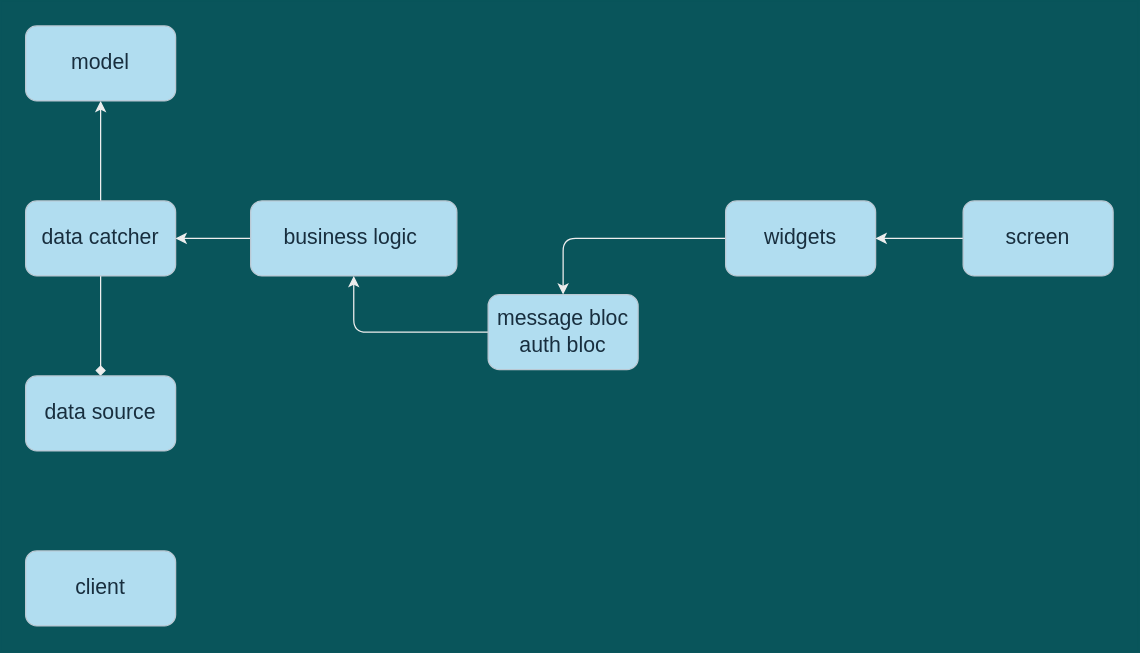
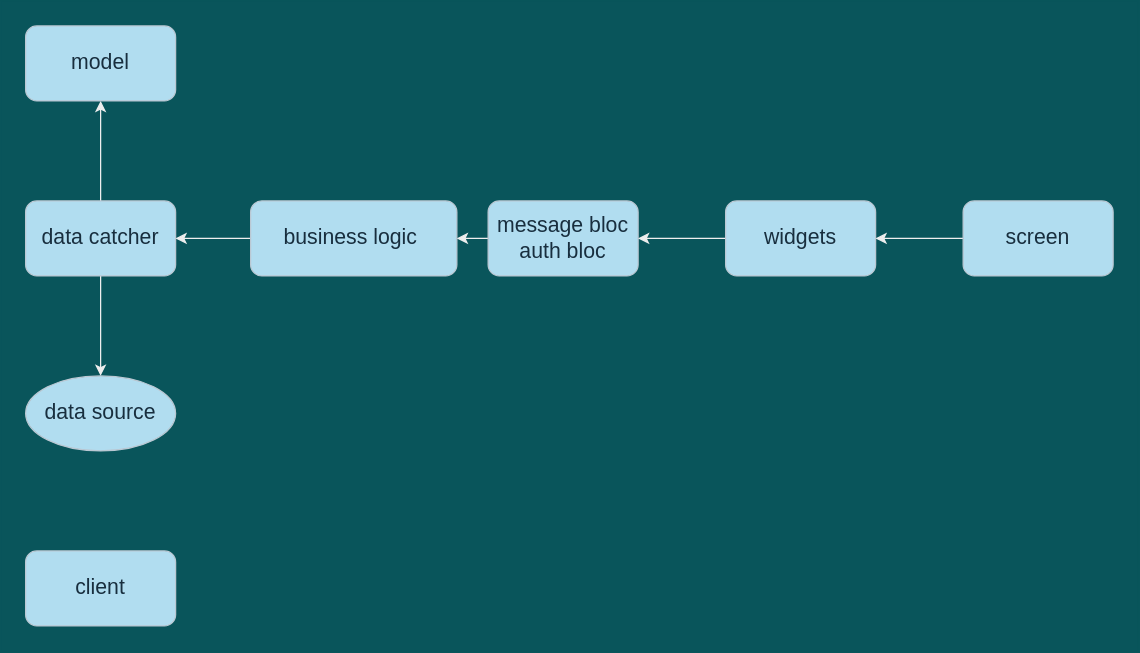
node "message bloc auth bloc": moved (563, 332) -> (563, 238)
edge "data catcher" -> "data source": arrowhead diamond -> classic
node "data source": shape rounded rectangle -> ellipse
